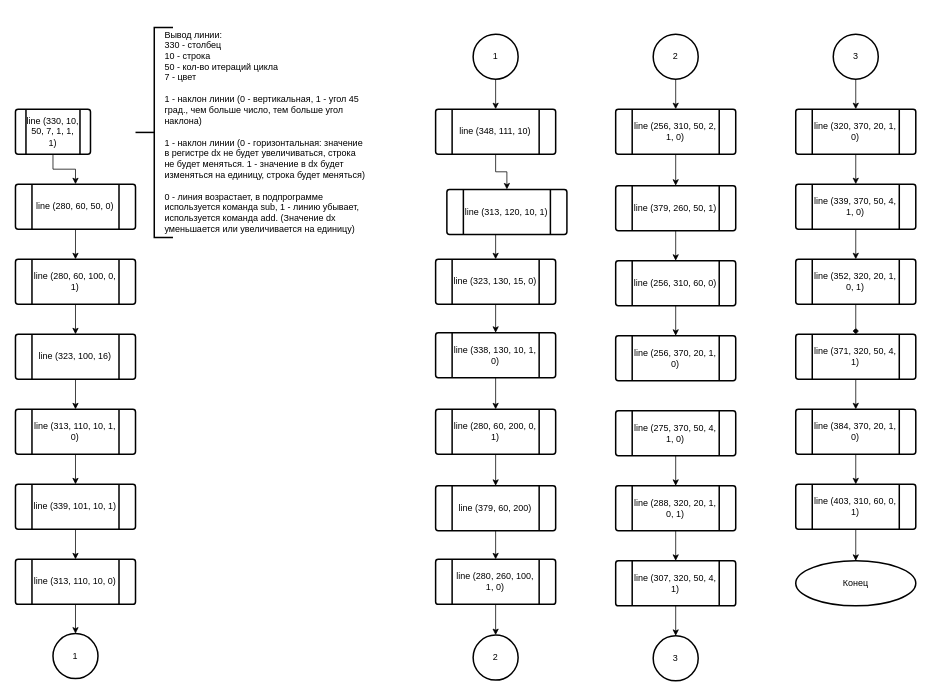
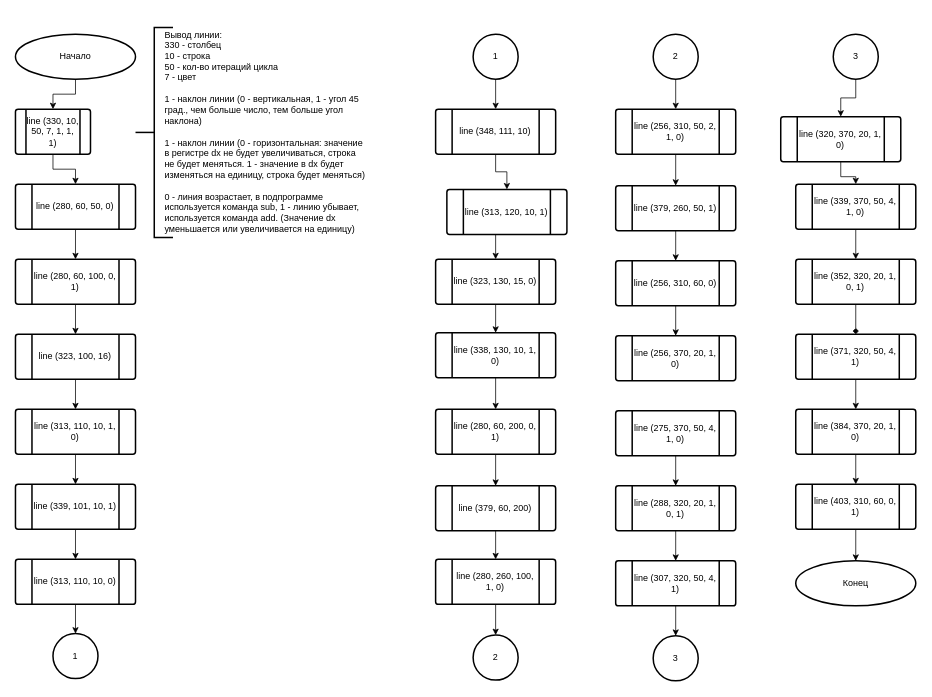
node "Начало": added
edge "Начало" -> "line (330, 10, 50, 7, 1, 1, 1)": added
node "line (320, 370, 20, 1, 0)": moved (855, 132) -> (840, 139)
